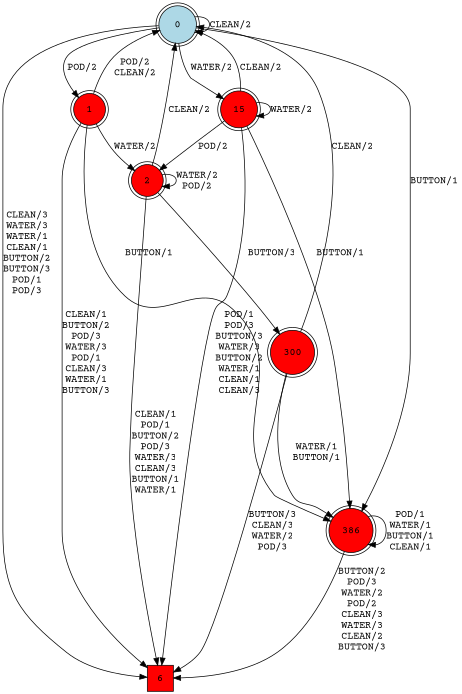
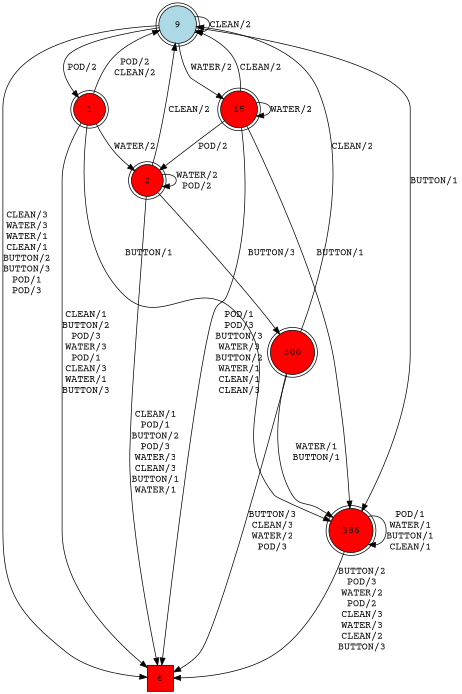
node "0": label "0" -> "9"
